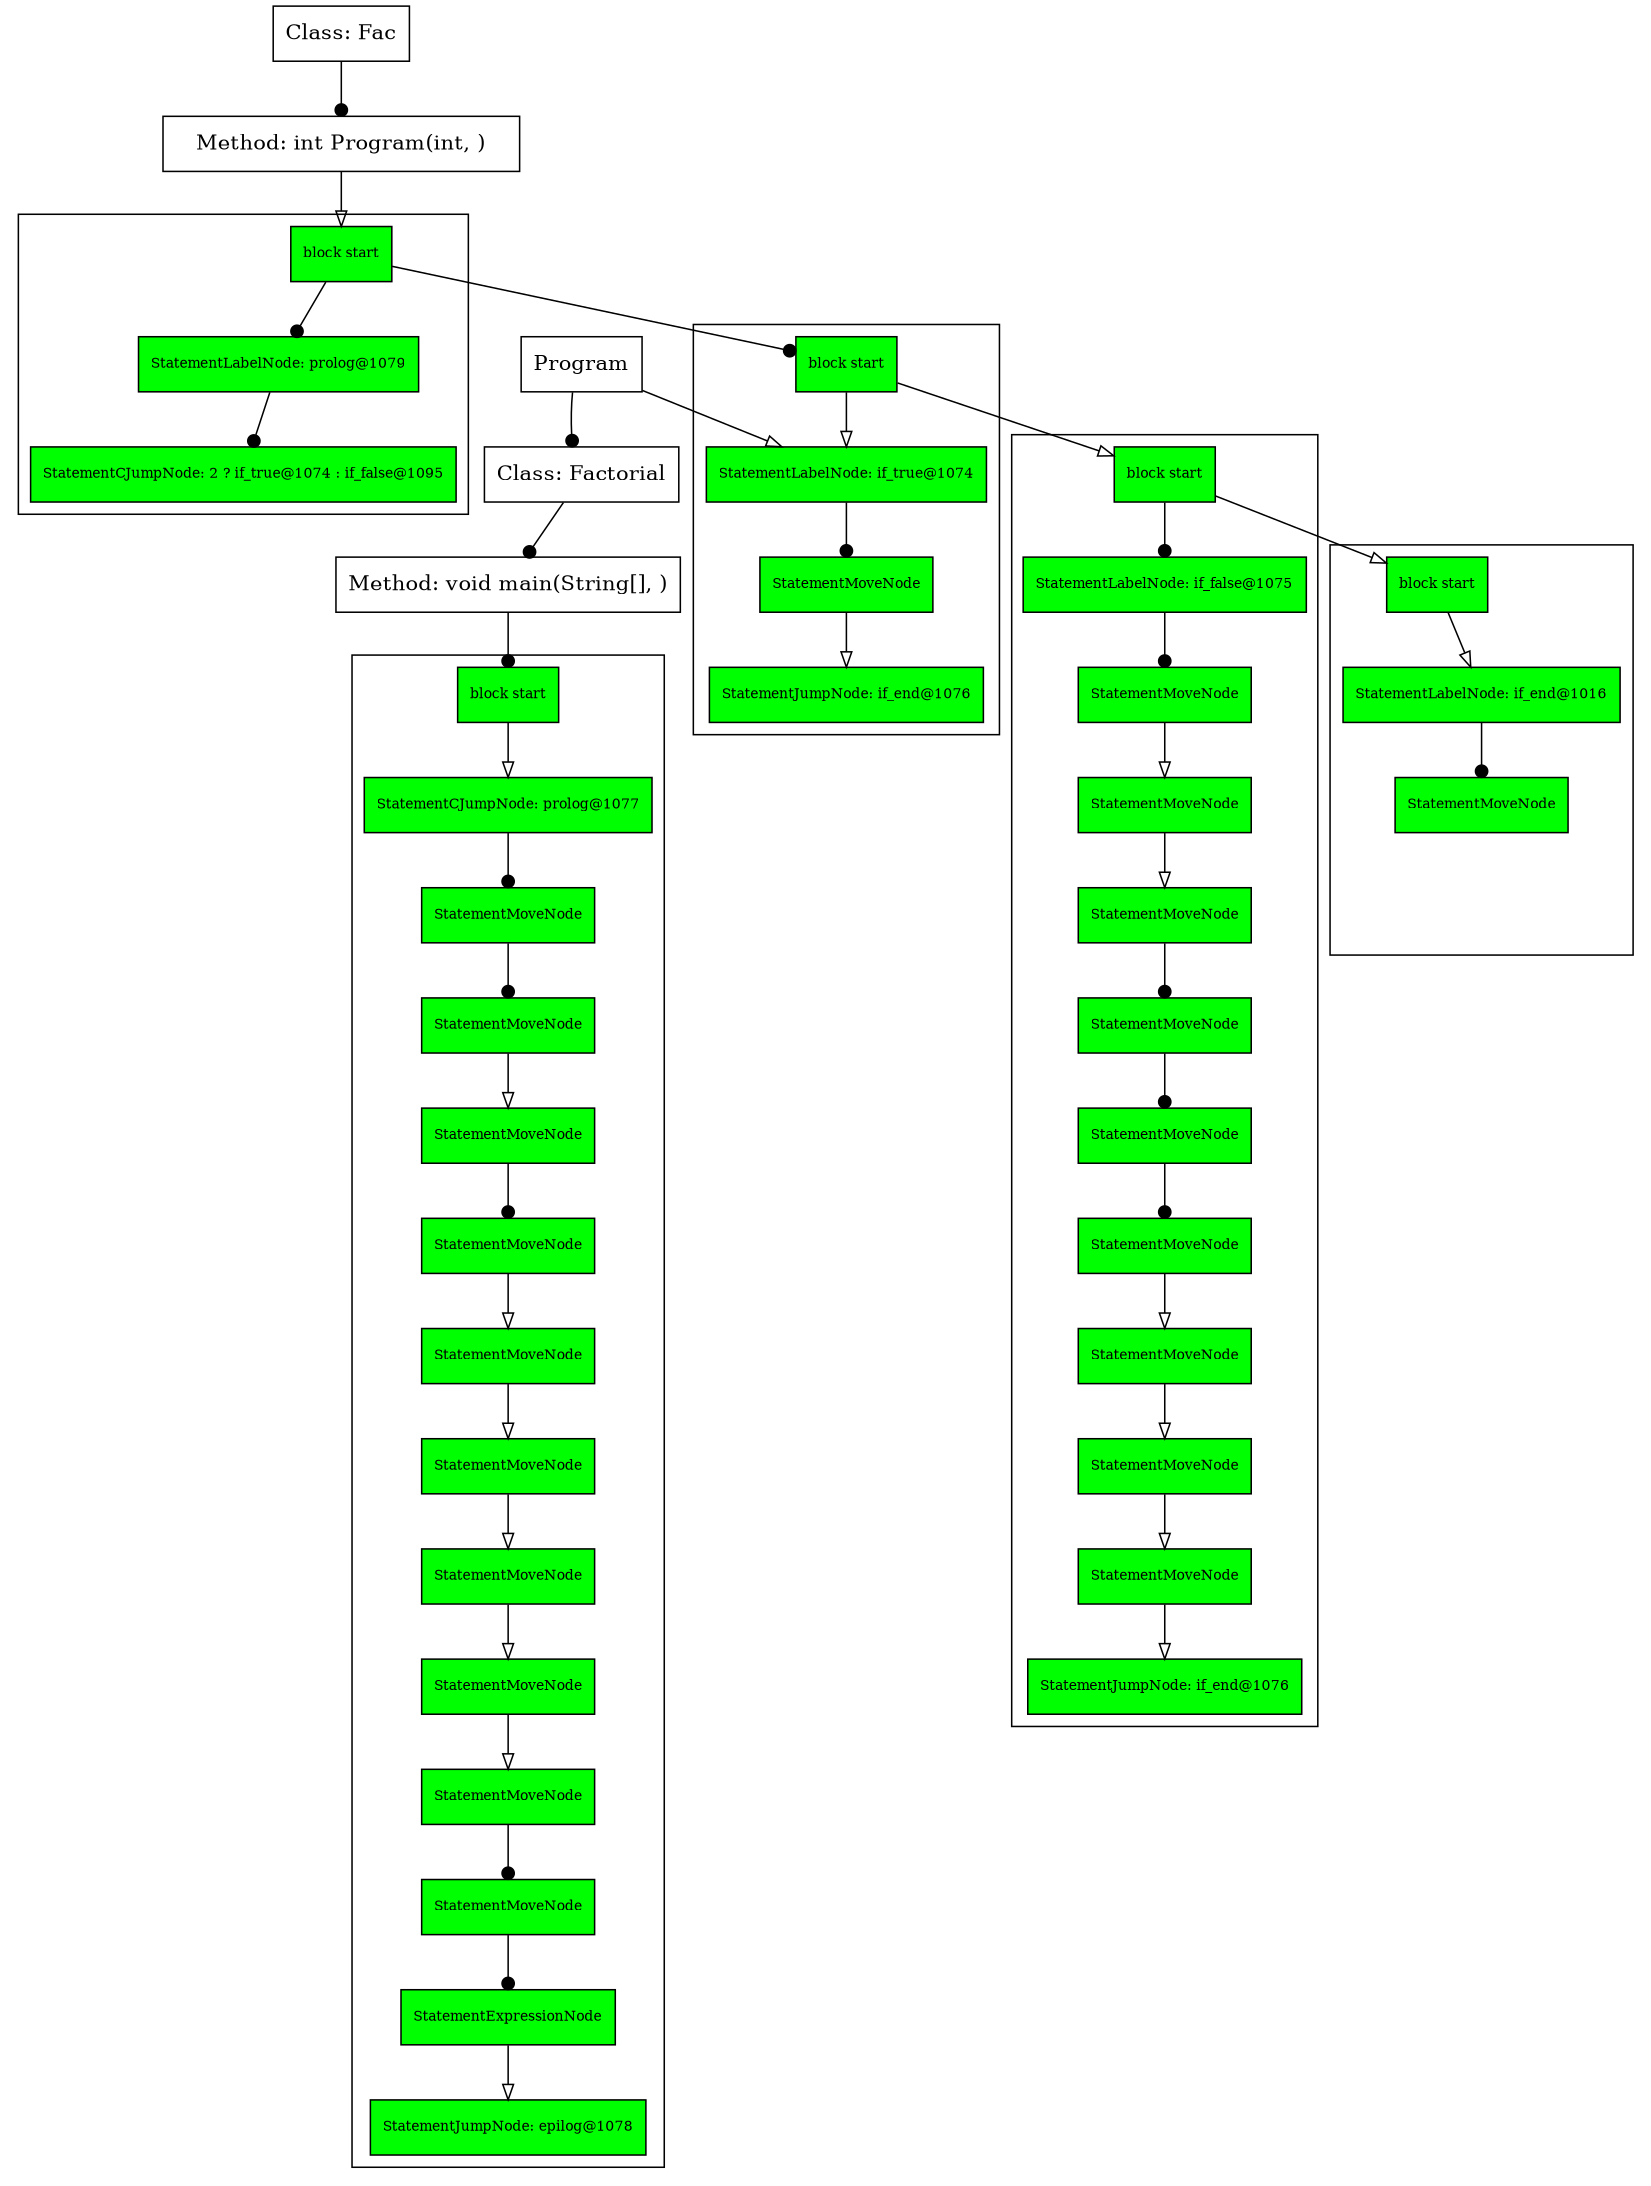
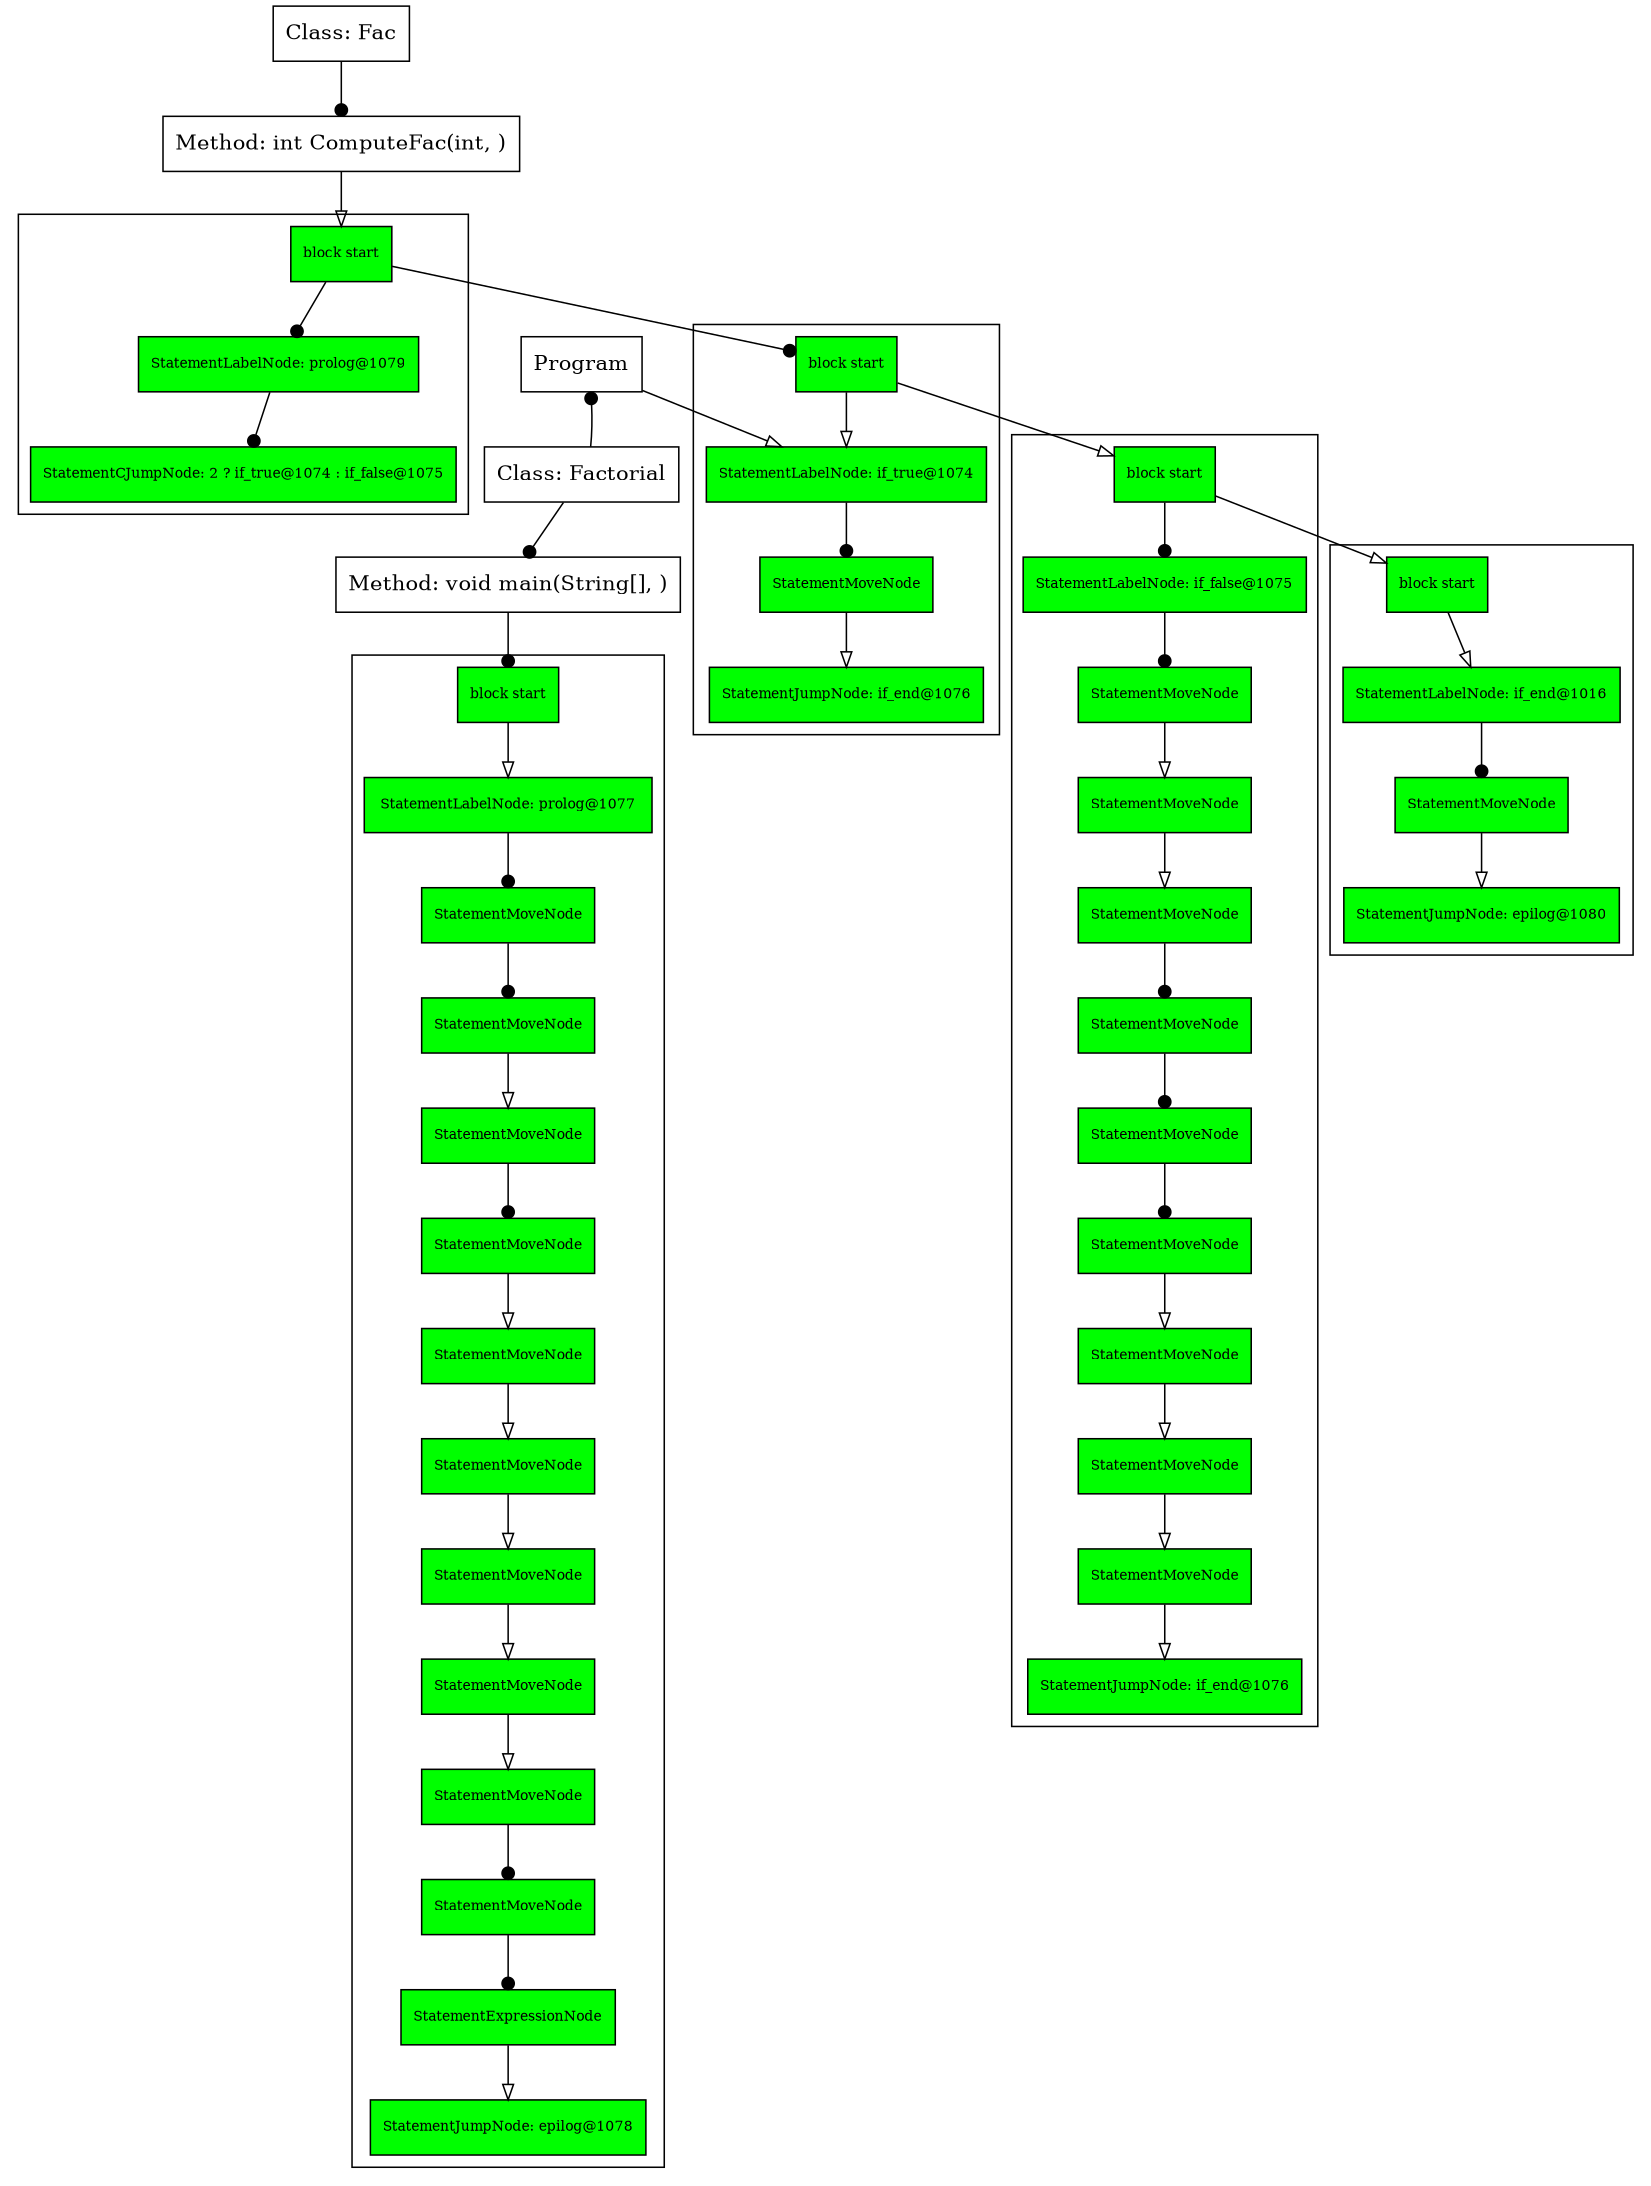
node "Method: int Program(int, )": label "Method: int Program(int, )" -> "Method: int ComputeFac(int, )"
edge "Program" -> "Class: Factorial": reversed
node "StatementCJumpNode: 2 ? if_true@1074 : if_false@1095": label "StatementCJumpNode: 2 ? if_true@1074 : if_false@1095" -> "StatementCJumpNode: 2 ? if_true@1074 : if_false@1075"
node "StatementCJumpNode: prolog@1077": label "StatementCJumpNode: prolog@1077" -> "StatementLabelNode: prolog@1077"
node "StatementJumpNode: epilog@1080": added
